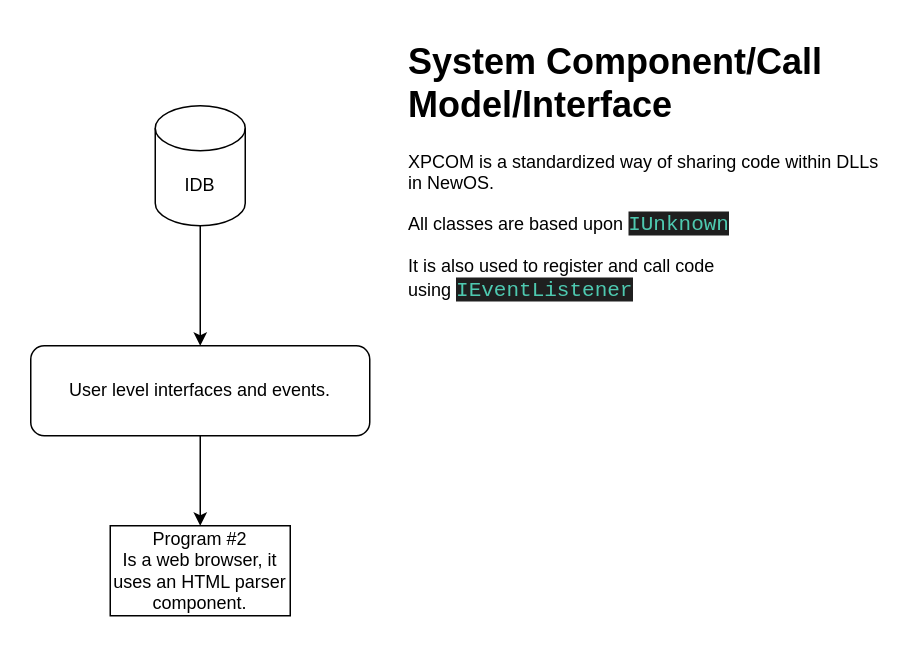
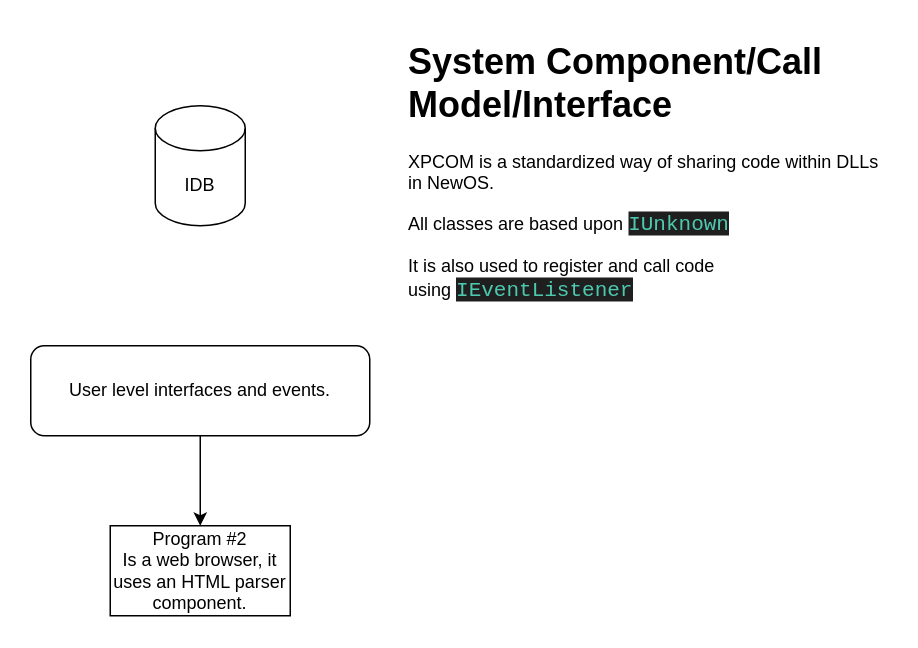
edge "IDB" -> "User level interfaces and events.": removed
